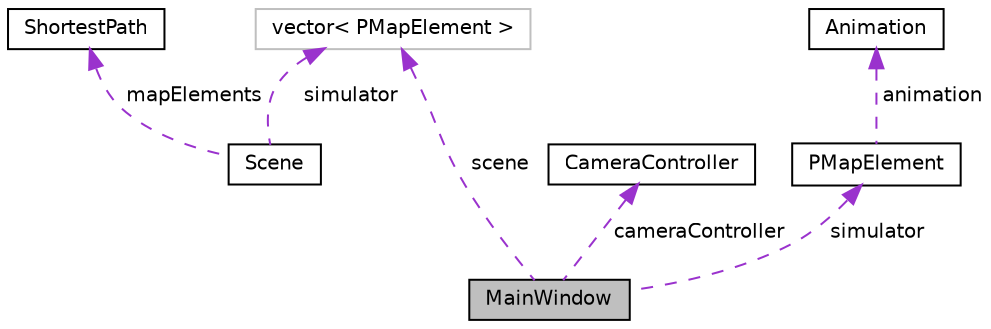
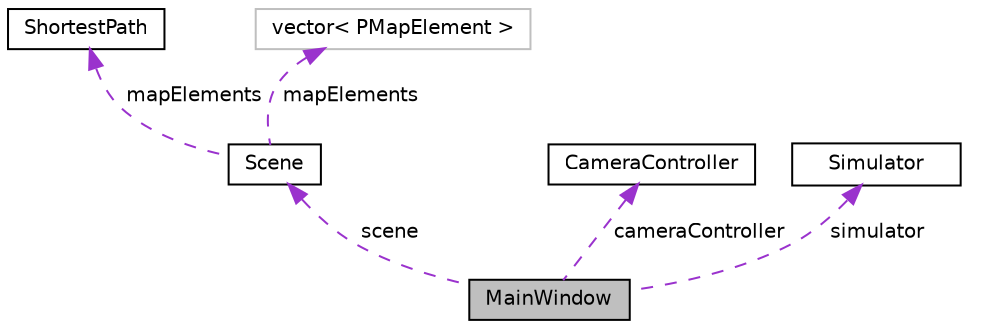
node "Animation": removed
edge "Scene" -> "vector< PMapElement >": label " simulator" -> " mapElements"
node "PMapElement": label "PMapElement" -> "Simulator"
edge "MainWindow" -> "vector< PMapElement >": now "MainWindow" -> "Scene"
